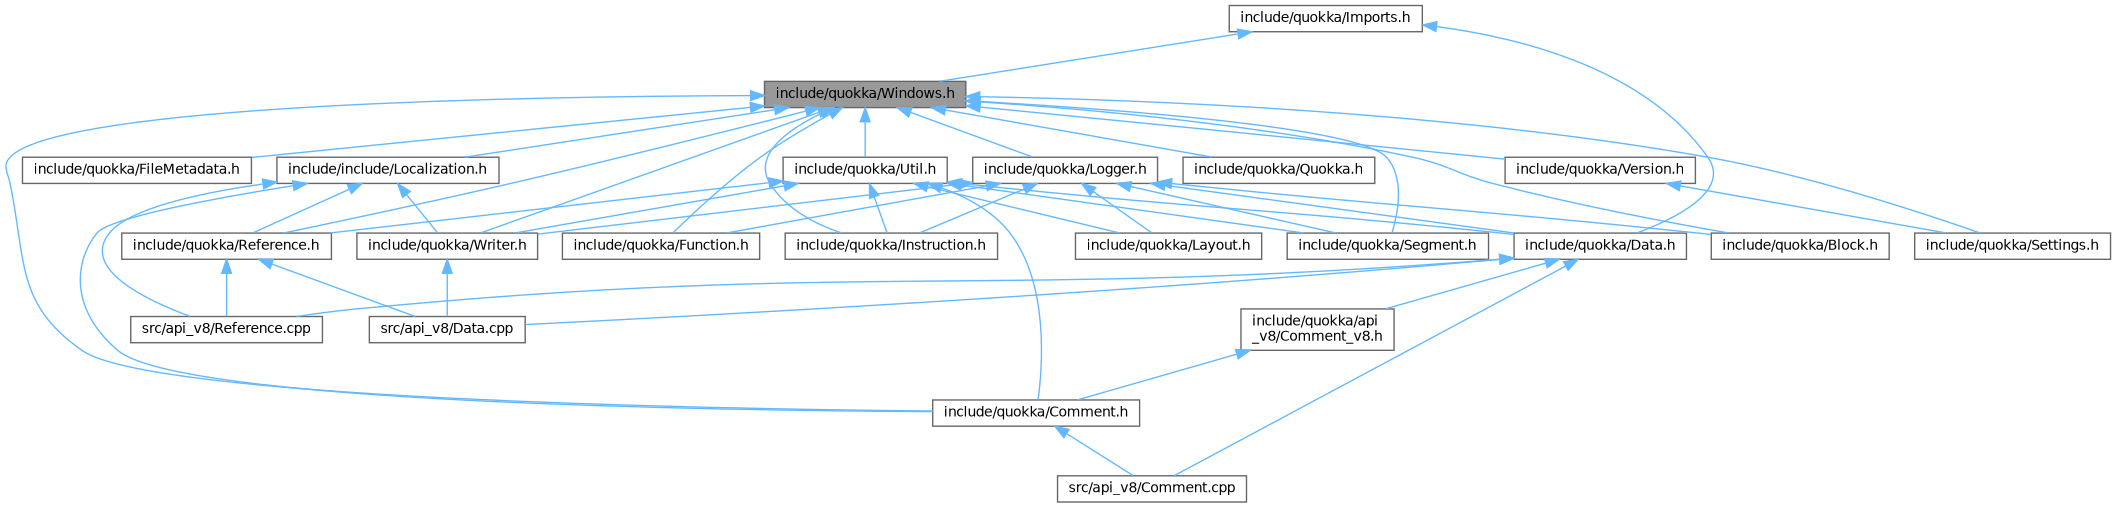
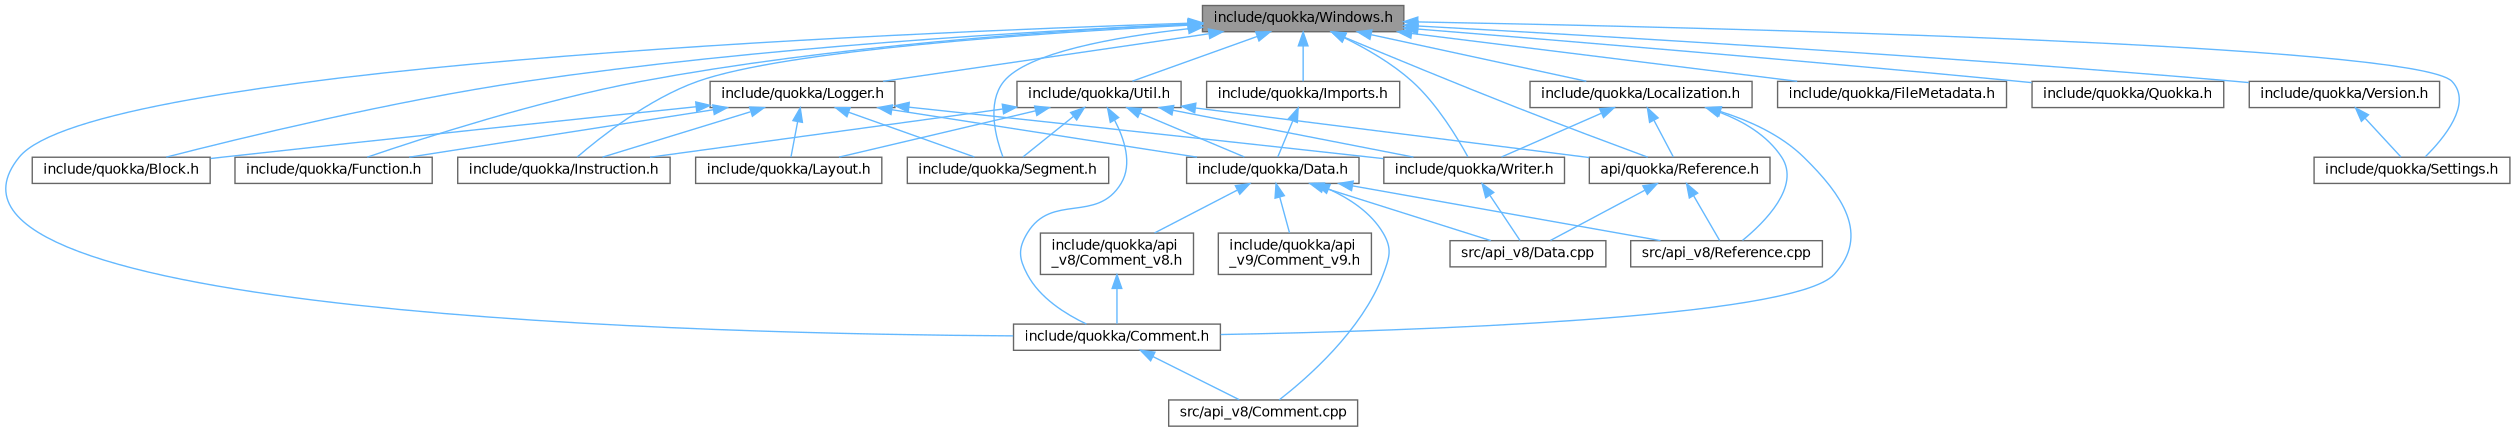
edge "include/quokka/Windows.h" -> "include/quokka/Imports.h": reversed
node "include/include/Localization.h": label "include/include/Localization.h" -> "include/quokka/Localization.h"
node "include/quokka/Reference.h": label "include/quokka/Reference.h" -> "api/quokka/Reference.h"
node "include/quokka/api _v9/Comment_v9.h": added
